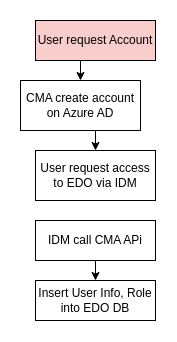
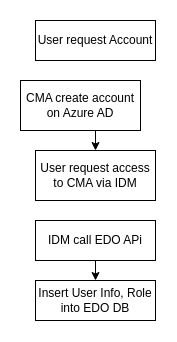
node "User request Account": fillcolor #f8cecc -> #ffffff
edge "User request Account" -> "CMA create account on Azure AD": removed
node "User request access to EDO via IDM": label "User request access to EDO via IDM" -> "User request access to CMA via IDM"
node "IDM call CMA APi": label "IDM call CMA APi" -> "IDM call EDO APi"
